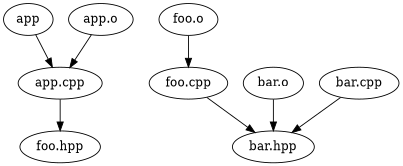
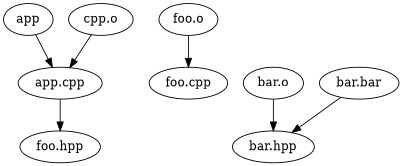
node "app.o": label "app.o" -> "cpp.o"
node "bar.cpp": label "bar.cpp" -> "bar.bar"
edge "foo.cpp" -> "bar.hpp": removed
